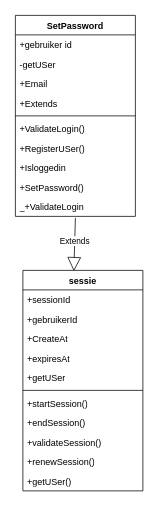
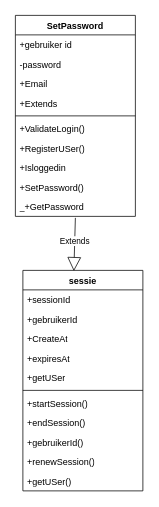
node "-getUSer": label "-getUSer" -> "-password"
node "_+ValidateLogin": label "_+ValidateLogin" -> "_+GetPassword"
node "+validateSession()": label "+validateSession()" -> "+gebruikerId()"
